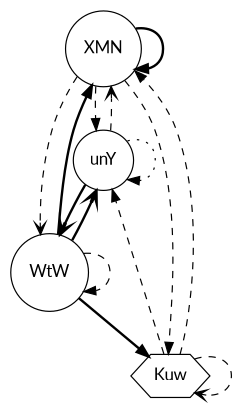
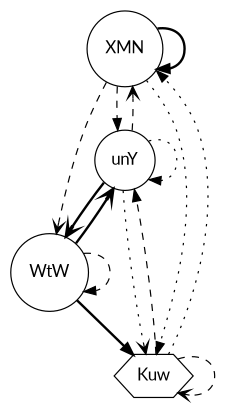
edge "WtW" -> "XMN": removed
edge "XMN" -> "Kuw": style dashed -> dotted
edge "Kuw" -> "XMN": style dashed -> dotted
edge "unY" -> "Kuw": added
